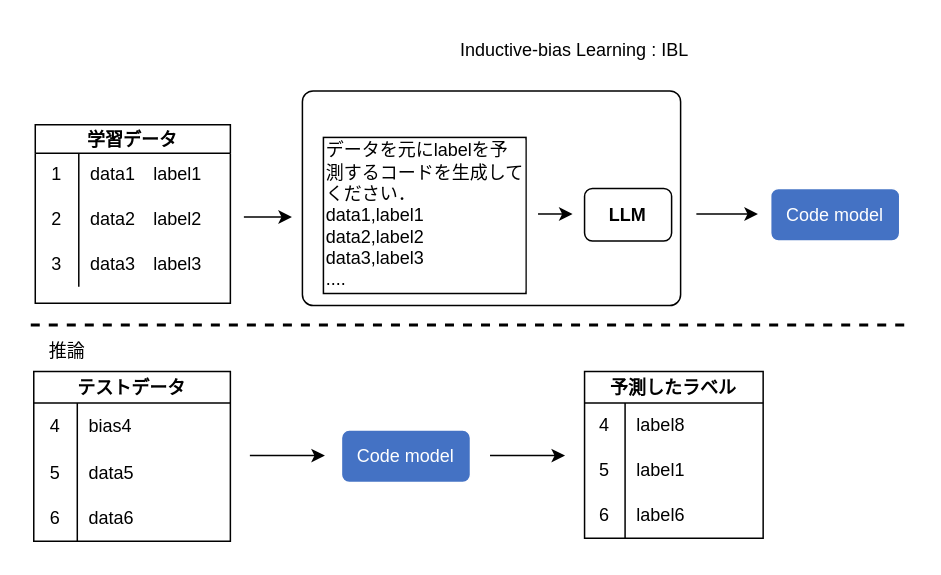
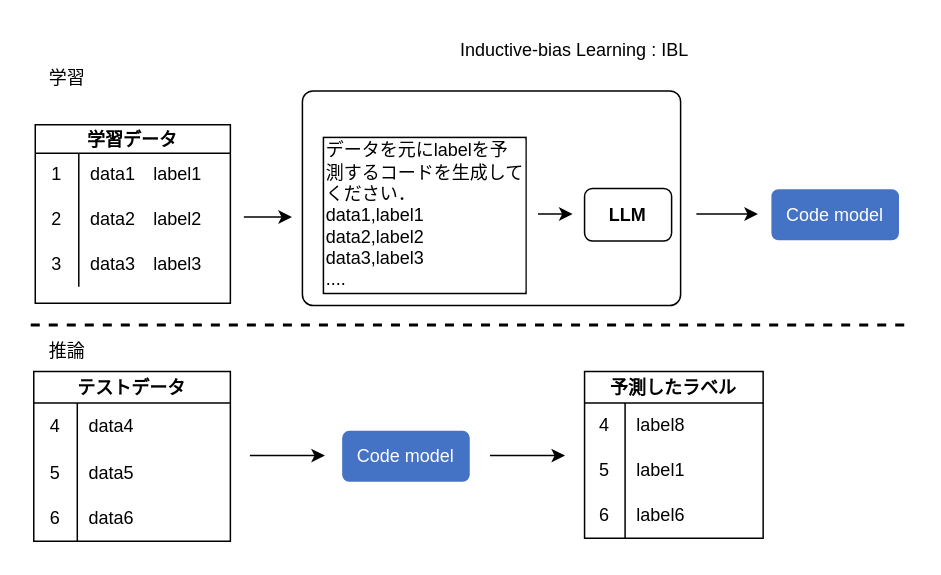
node "学習": added
node "bias4": label "bias4" -> "data4"
